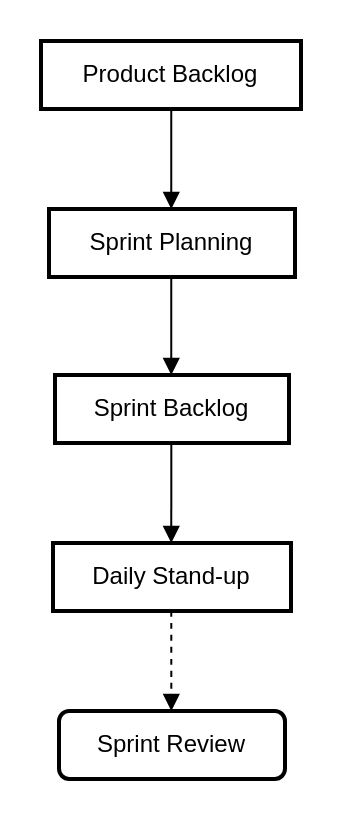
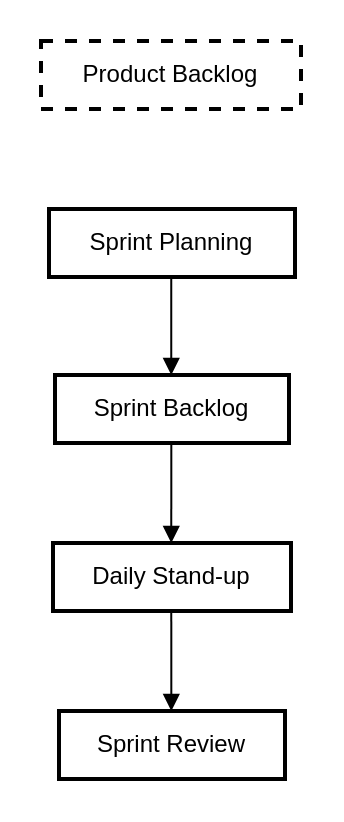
node "Product Backlog": style solid -> dashed
edge "Product Backlog" -> "Sprint Planning": removed
edge "Daily Stand-up" -> "Sprint Review": style dashed -> solid
node "Sprint Review": shape rounded rectangle -> rectangle
